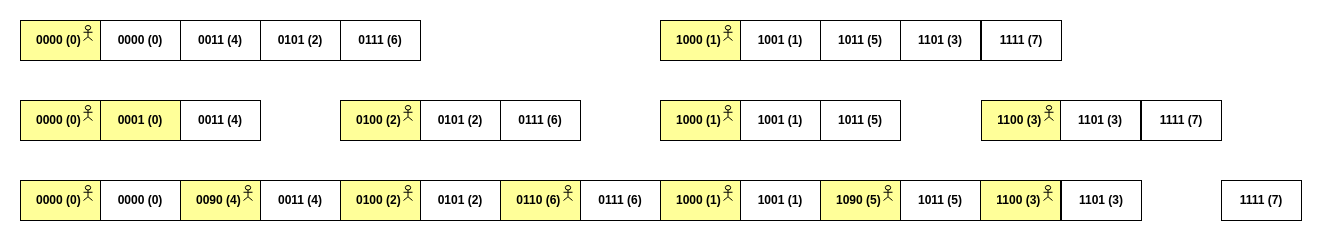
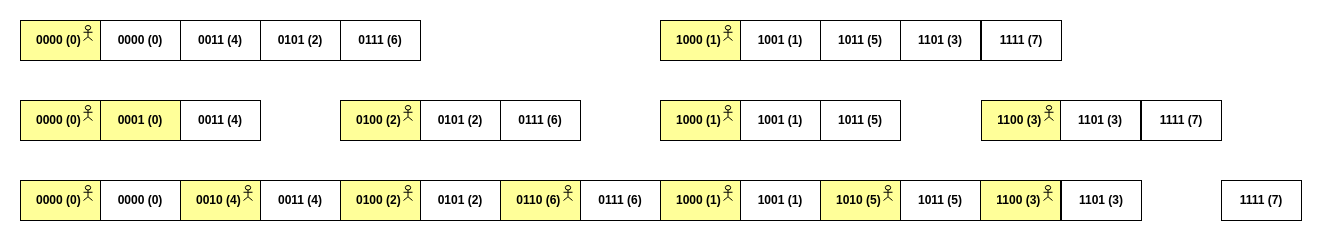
node "0090 (4)": label "0090 (4)" -> "0010 (4)"
node "1090 (5)": label "1090 (5)" -> "1010 (5)"
